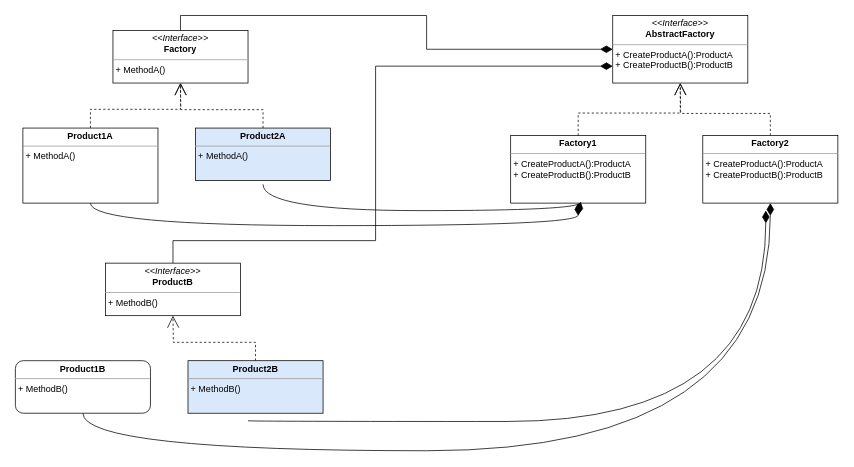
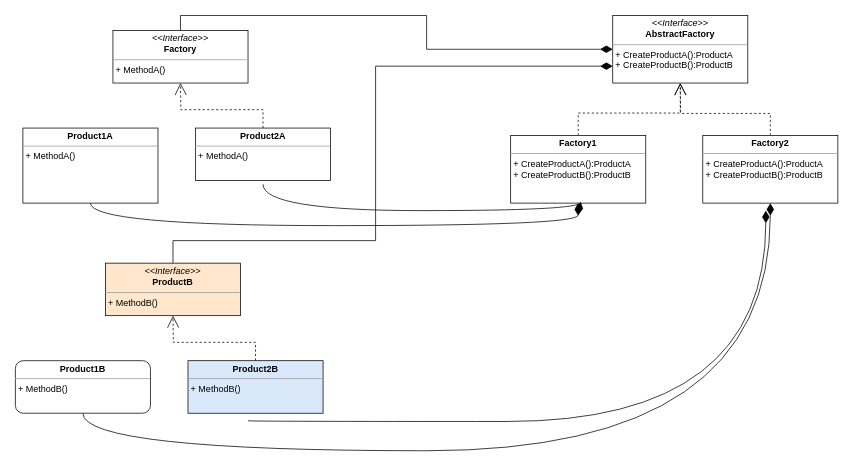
edge "Product1A + MethodA()" -> "<<Interface>> Factory + MethodA()": removed
node "Product2A + MethodA()": fillcolor #dae8fc -> #ffffff
node "<<Interface>> ProductB + MethodB()": fillcolor #ffffff -> #ffe6cc
